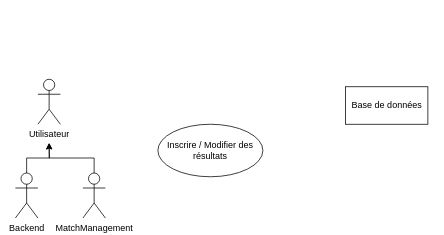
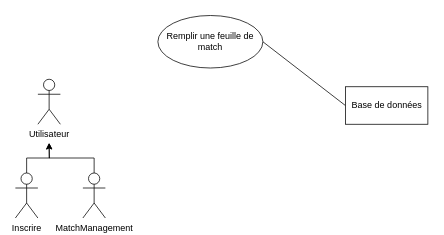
node "Remplir une feuille de match": added
edge "Remplir une feuille de match" -- "Base de données": added
node "Inscrire / Modifier des résultats": removed
node "Backend": label "Backend" -> "Inscrire"
